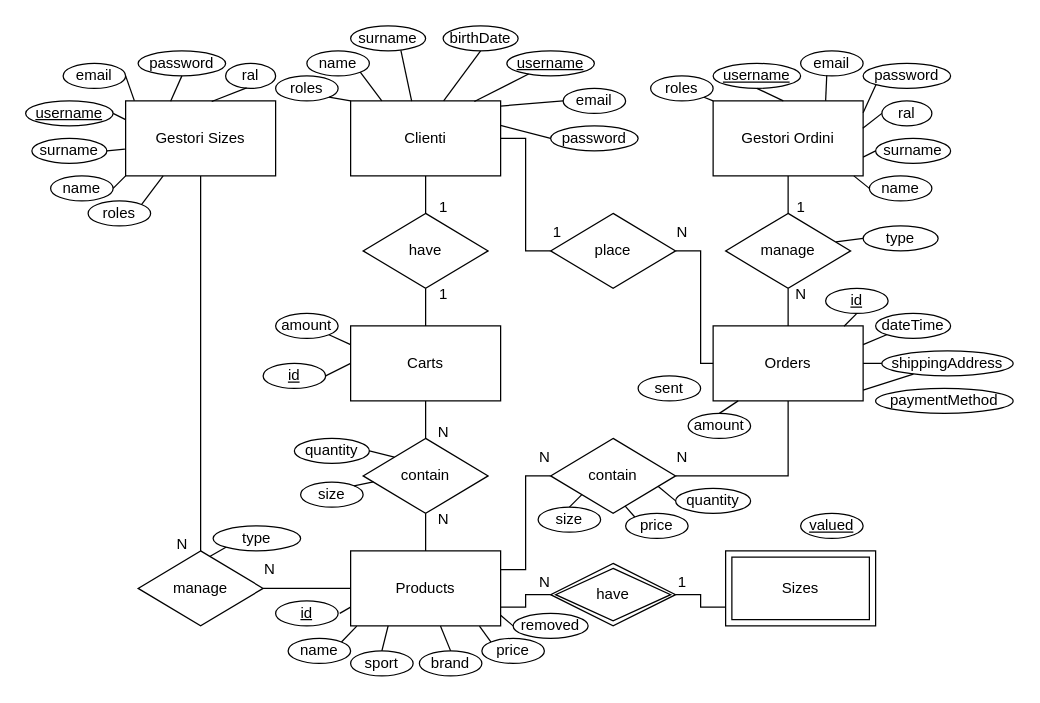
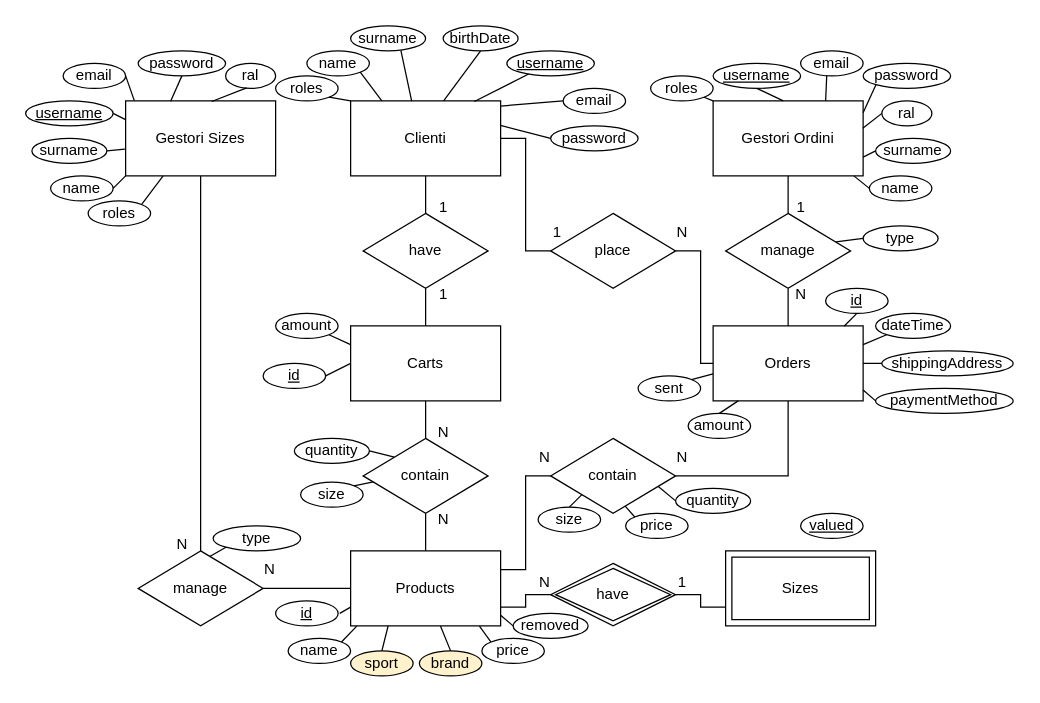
edge "Orders" -- "sent": added
edge "Orders" -- "shippingAddress": now "Orders" -- "paymentMethod"
node "sport": fillcolor #ffffff -> #fff2cc
node "brand": fillcolor #ffffff -> #fff2cc
